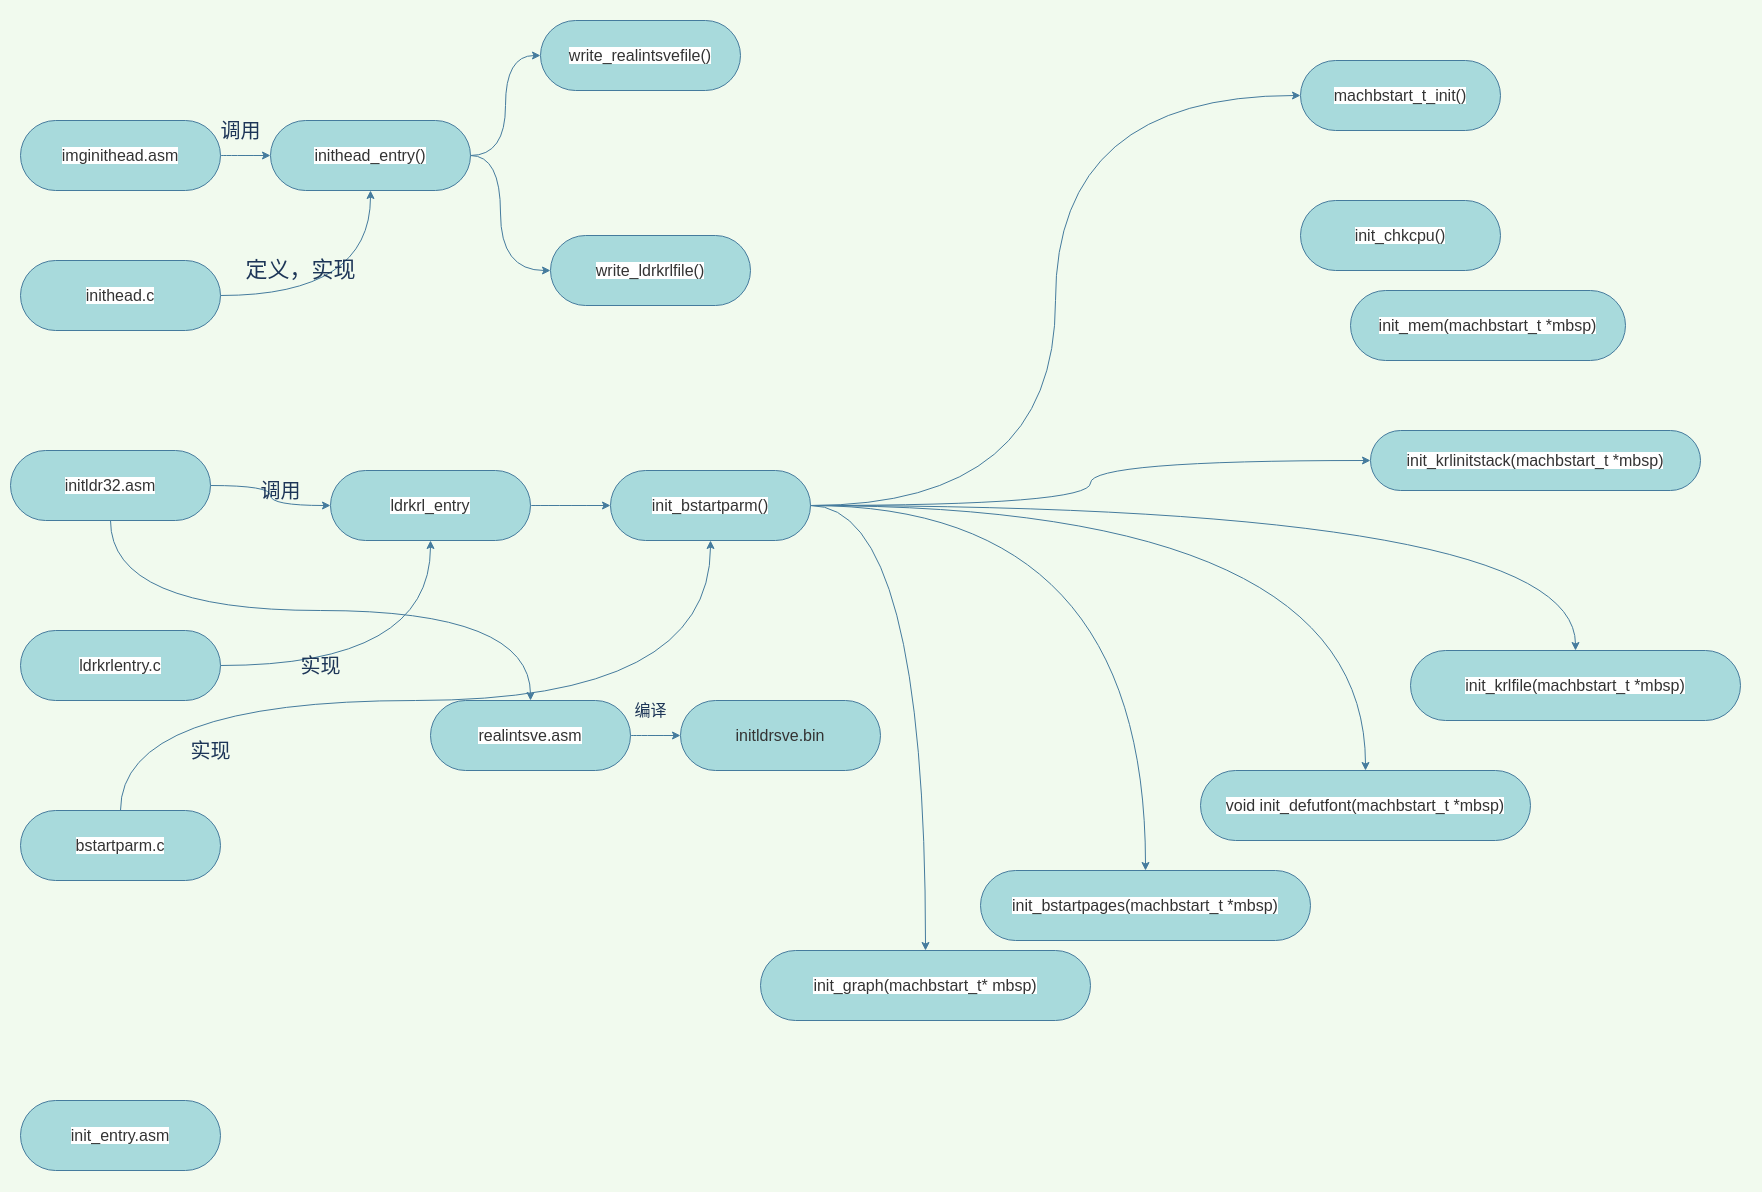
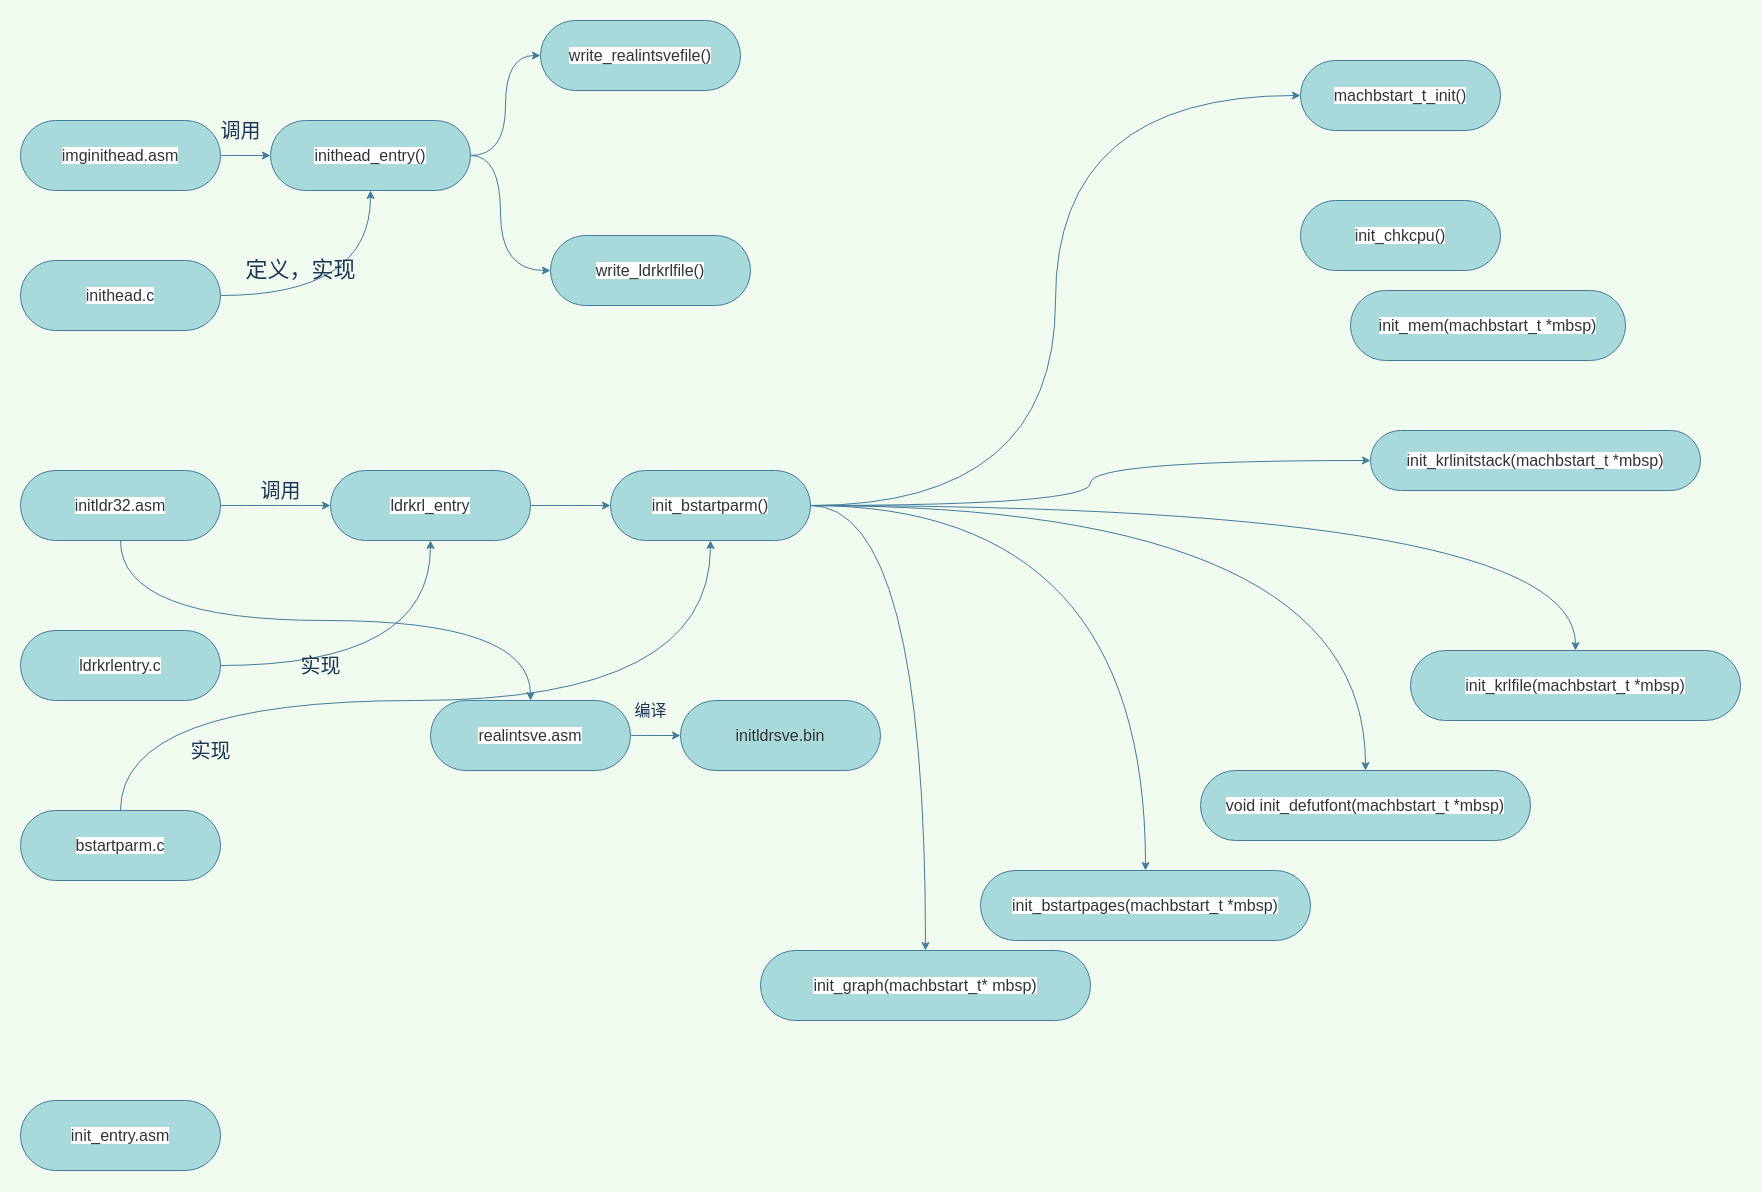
node "initldr32.asm": moved (111, 486) -> (121, 506)
